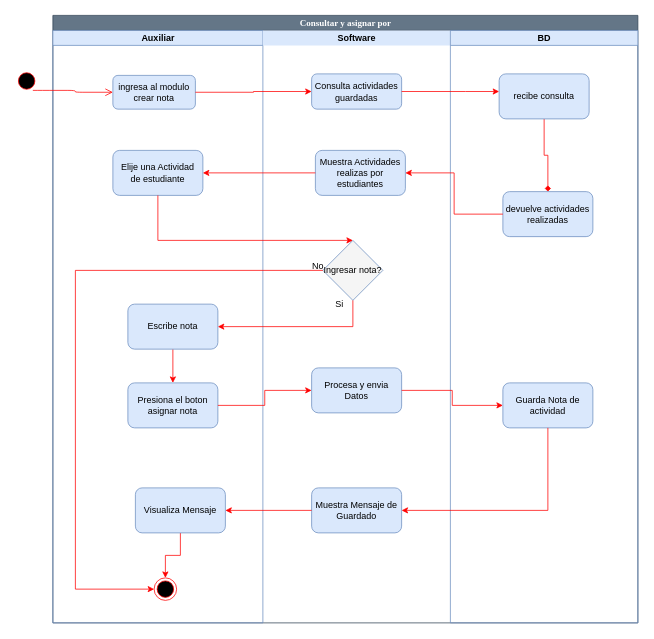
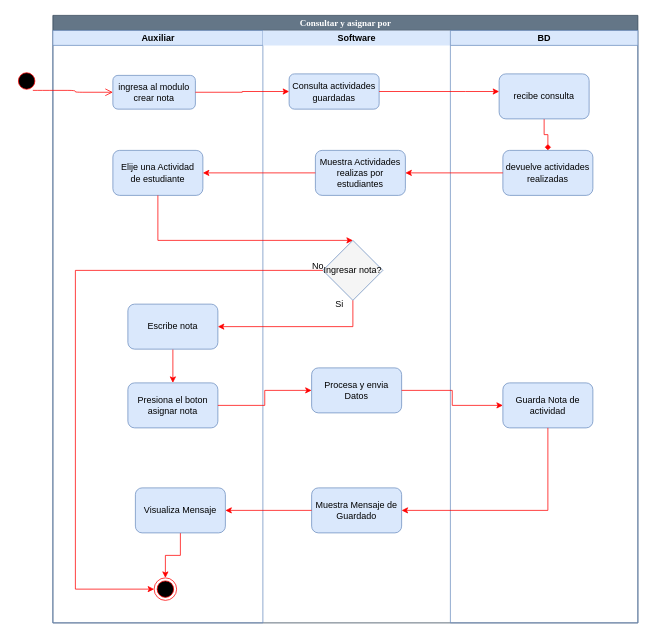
node "Consulta actividades guardadas": moved (357, 92) -> (334, 92)
node "devuelve actividades realizadas": moved (548, 214) -> (548, 173)
